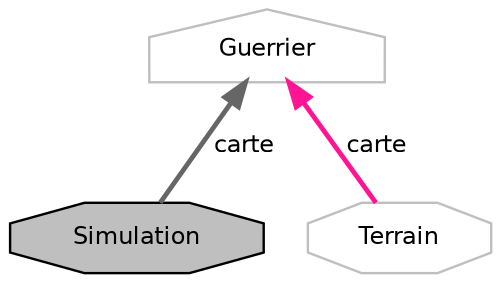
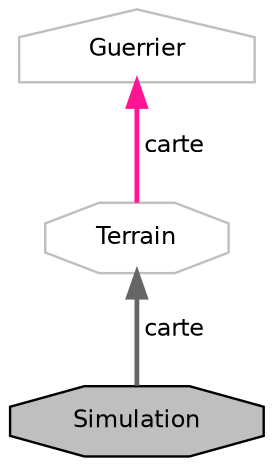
edge "Simulation" -> "Guerrier": now "Simulation" -> "Terrain"
